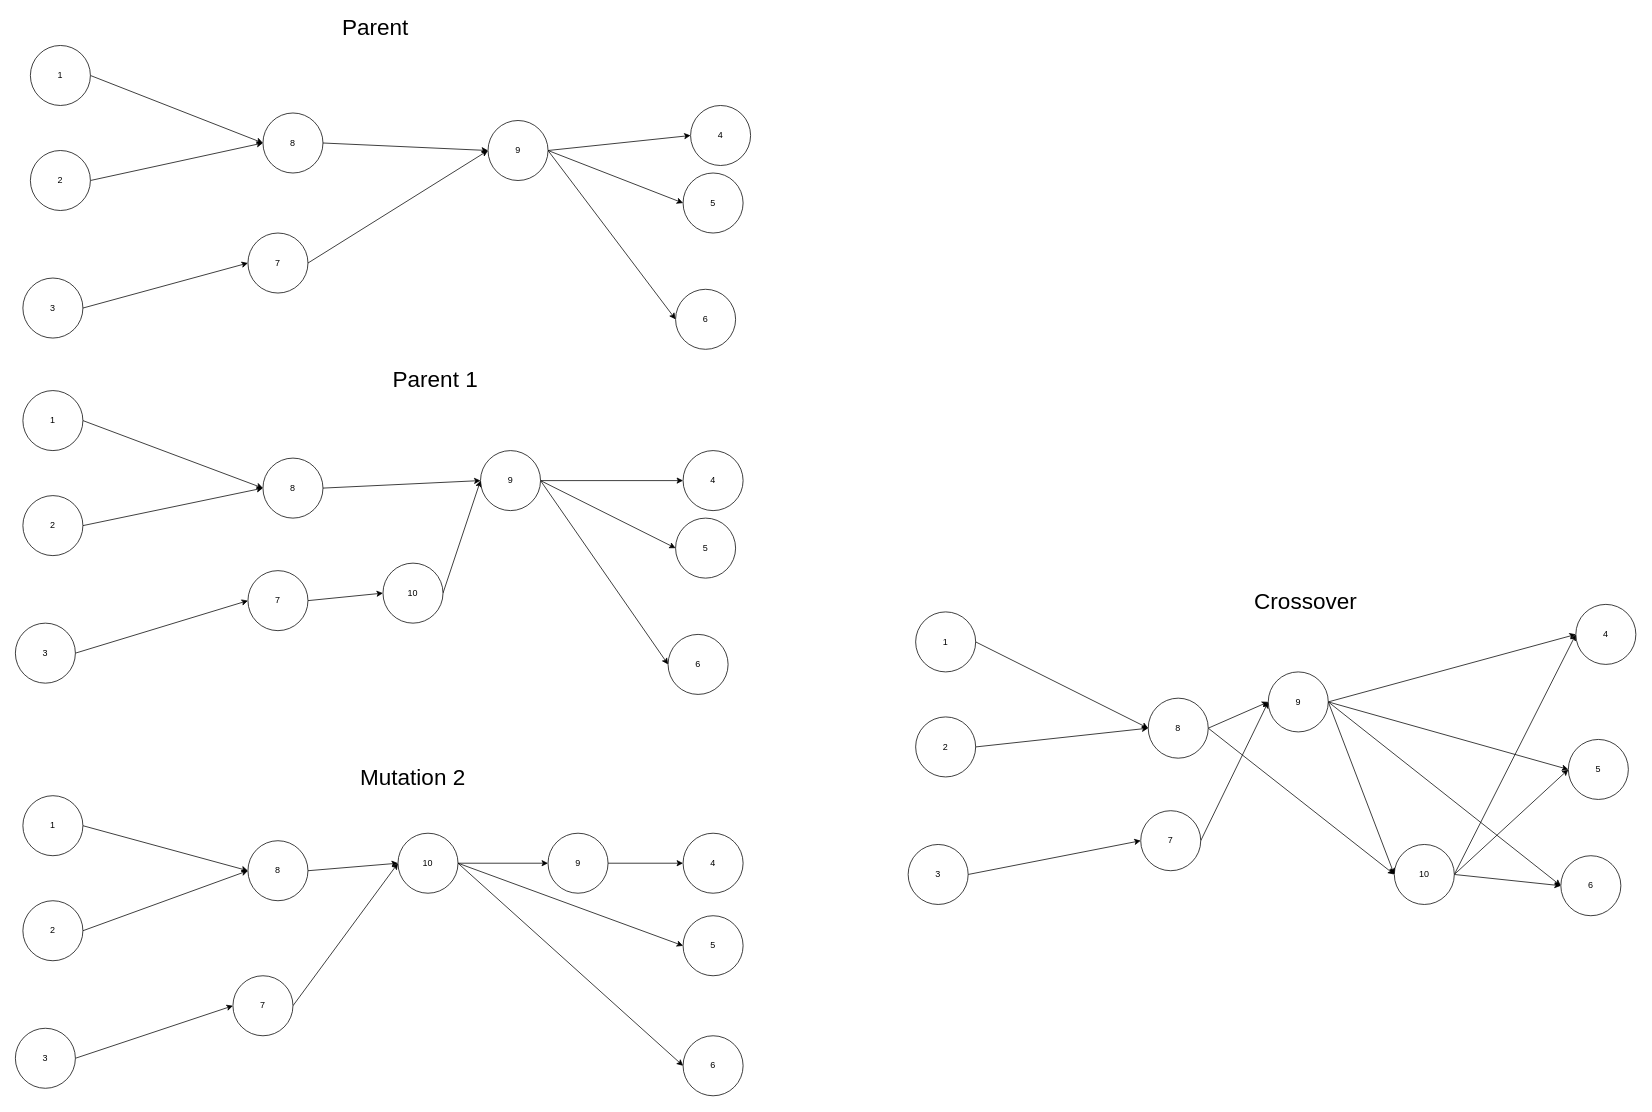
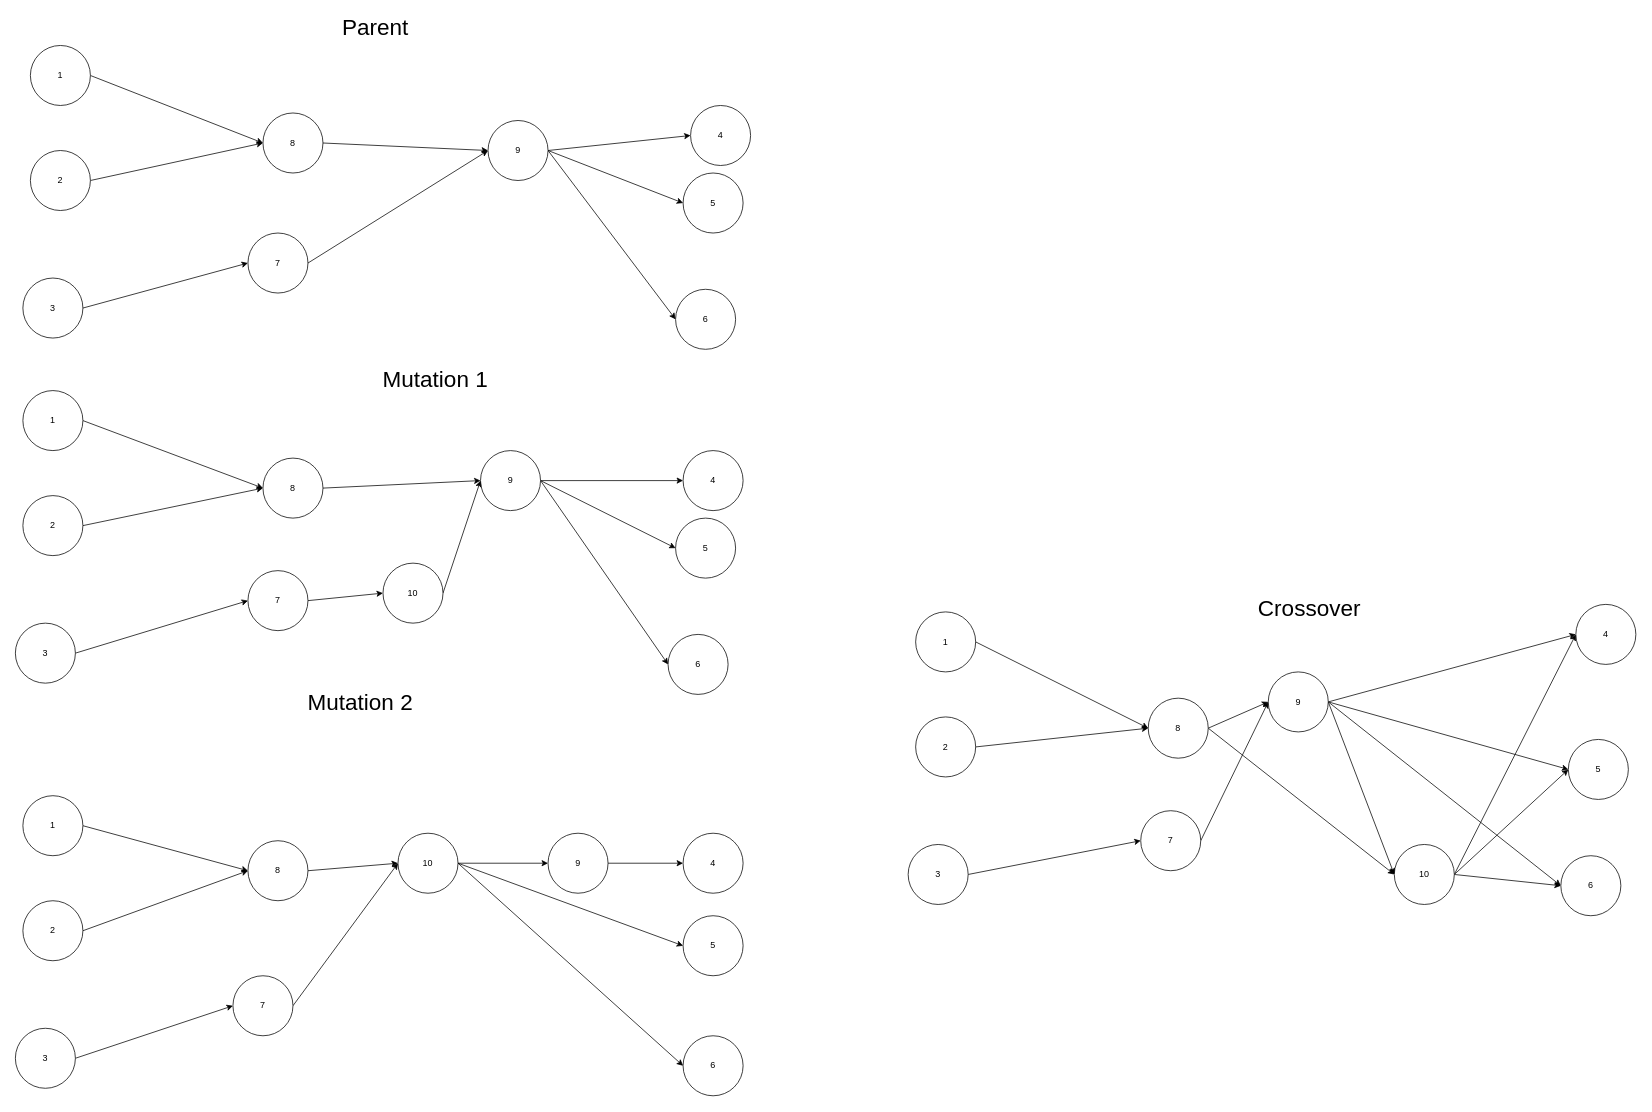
node "Parent 1": label "Parent 1" -> "Mutation 1"
node "Crossover": moved (1305, 600) -> (1309, 608)
node "Mutation 2": moved (413, 777) -> (360, 702)
